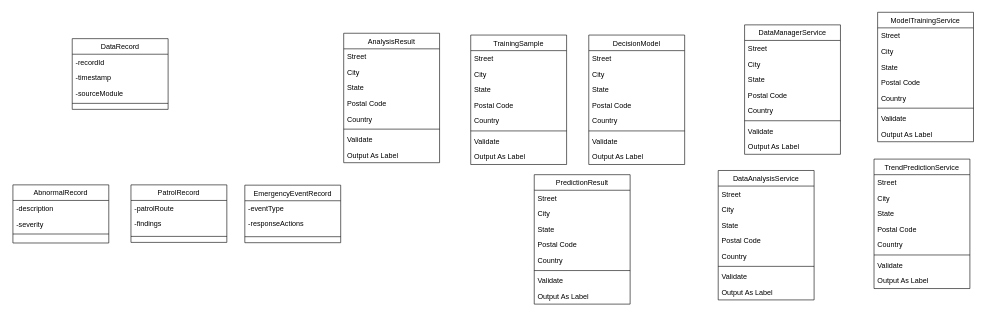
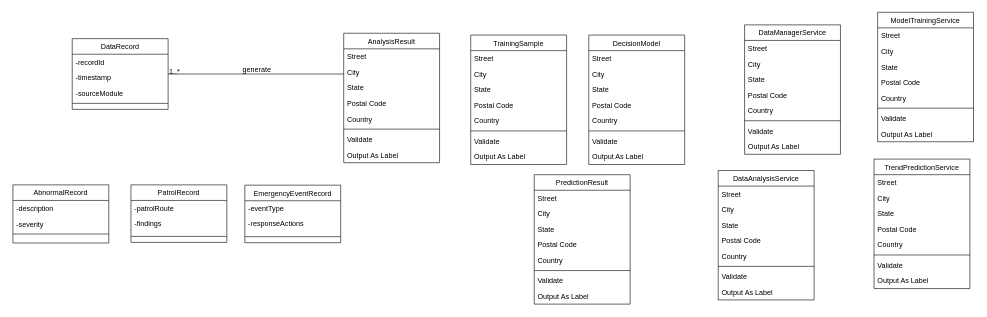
edge "DataRecord" -- "AnalysisResult": added, labels "1..*", "generate"
